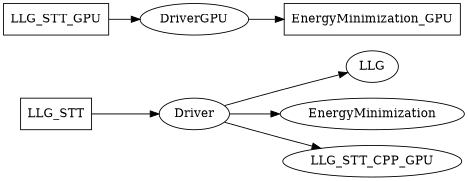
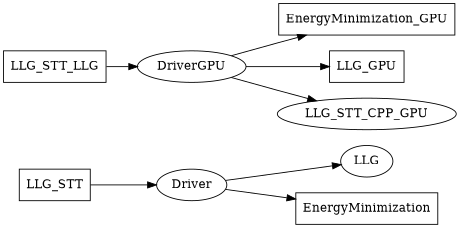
node "LLG_STT_GPU": label "LLG_STT_GPU" -> "LLG_STT_LLG"
node "LLG_GPU": added
node "EnergyMinimization": shape ellipse -> box
edge "Driver" -> "LLG_STT_CPP_GPU": now "DriverGPU" -> "LLG_STT_CPP_GPU"
